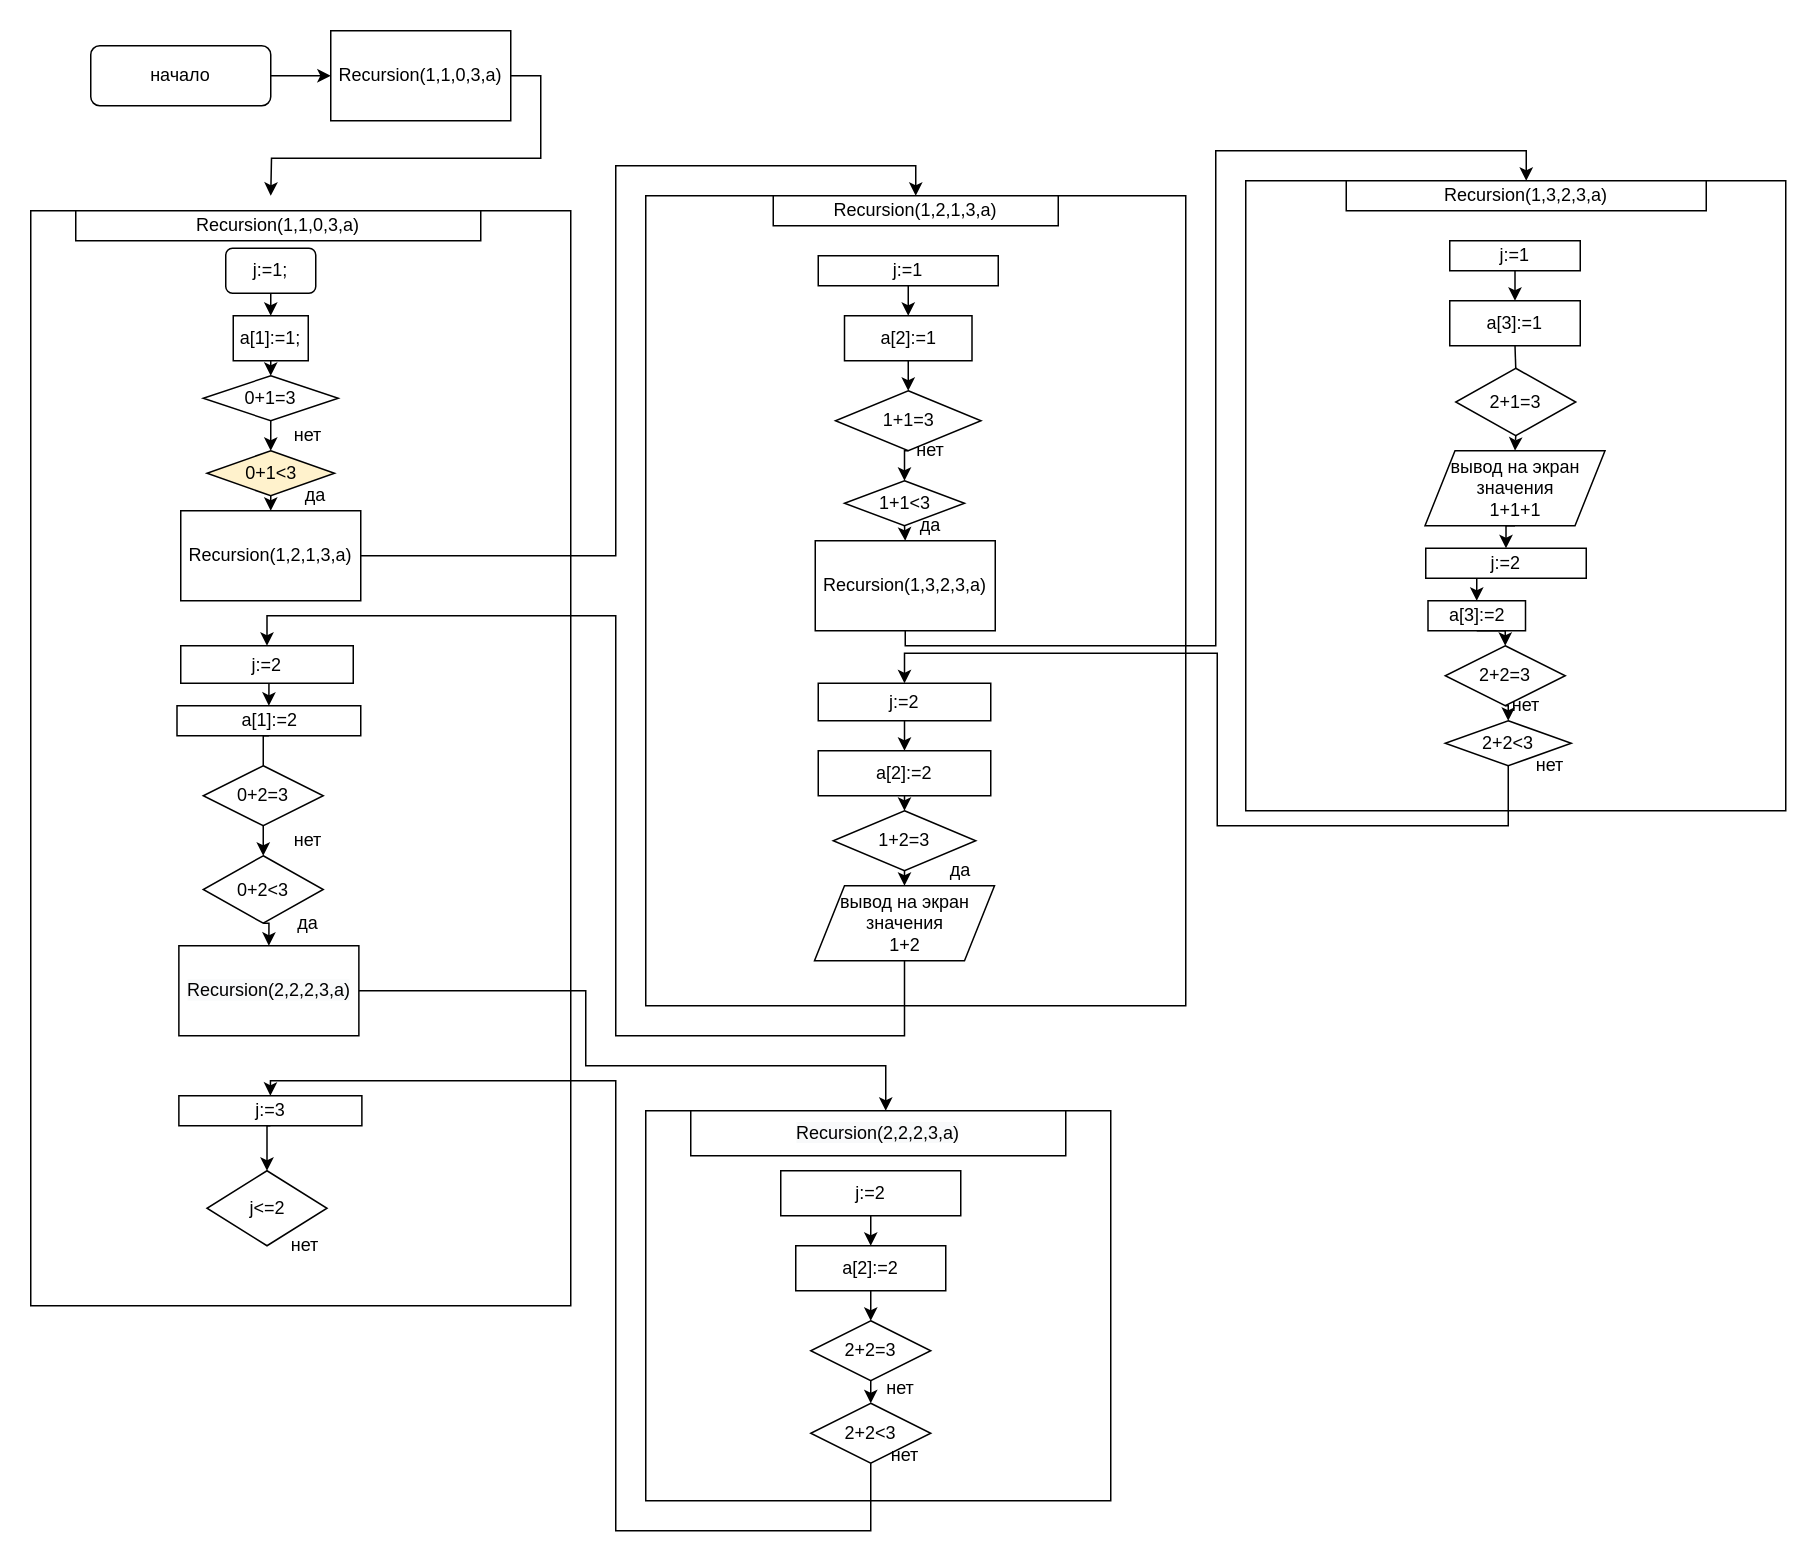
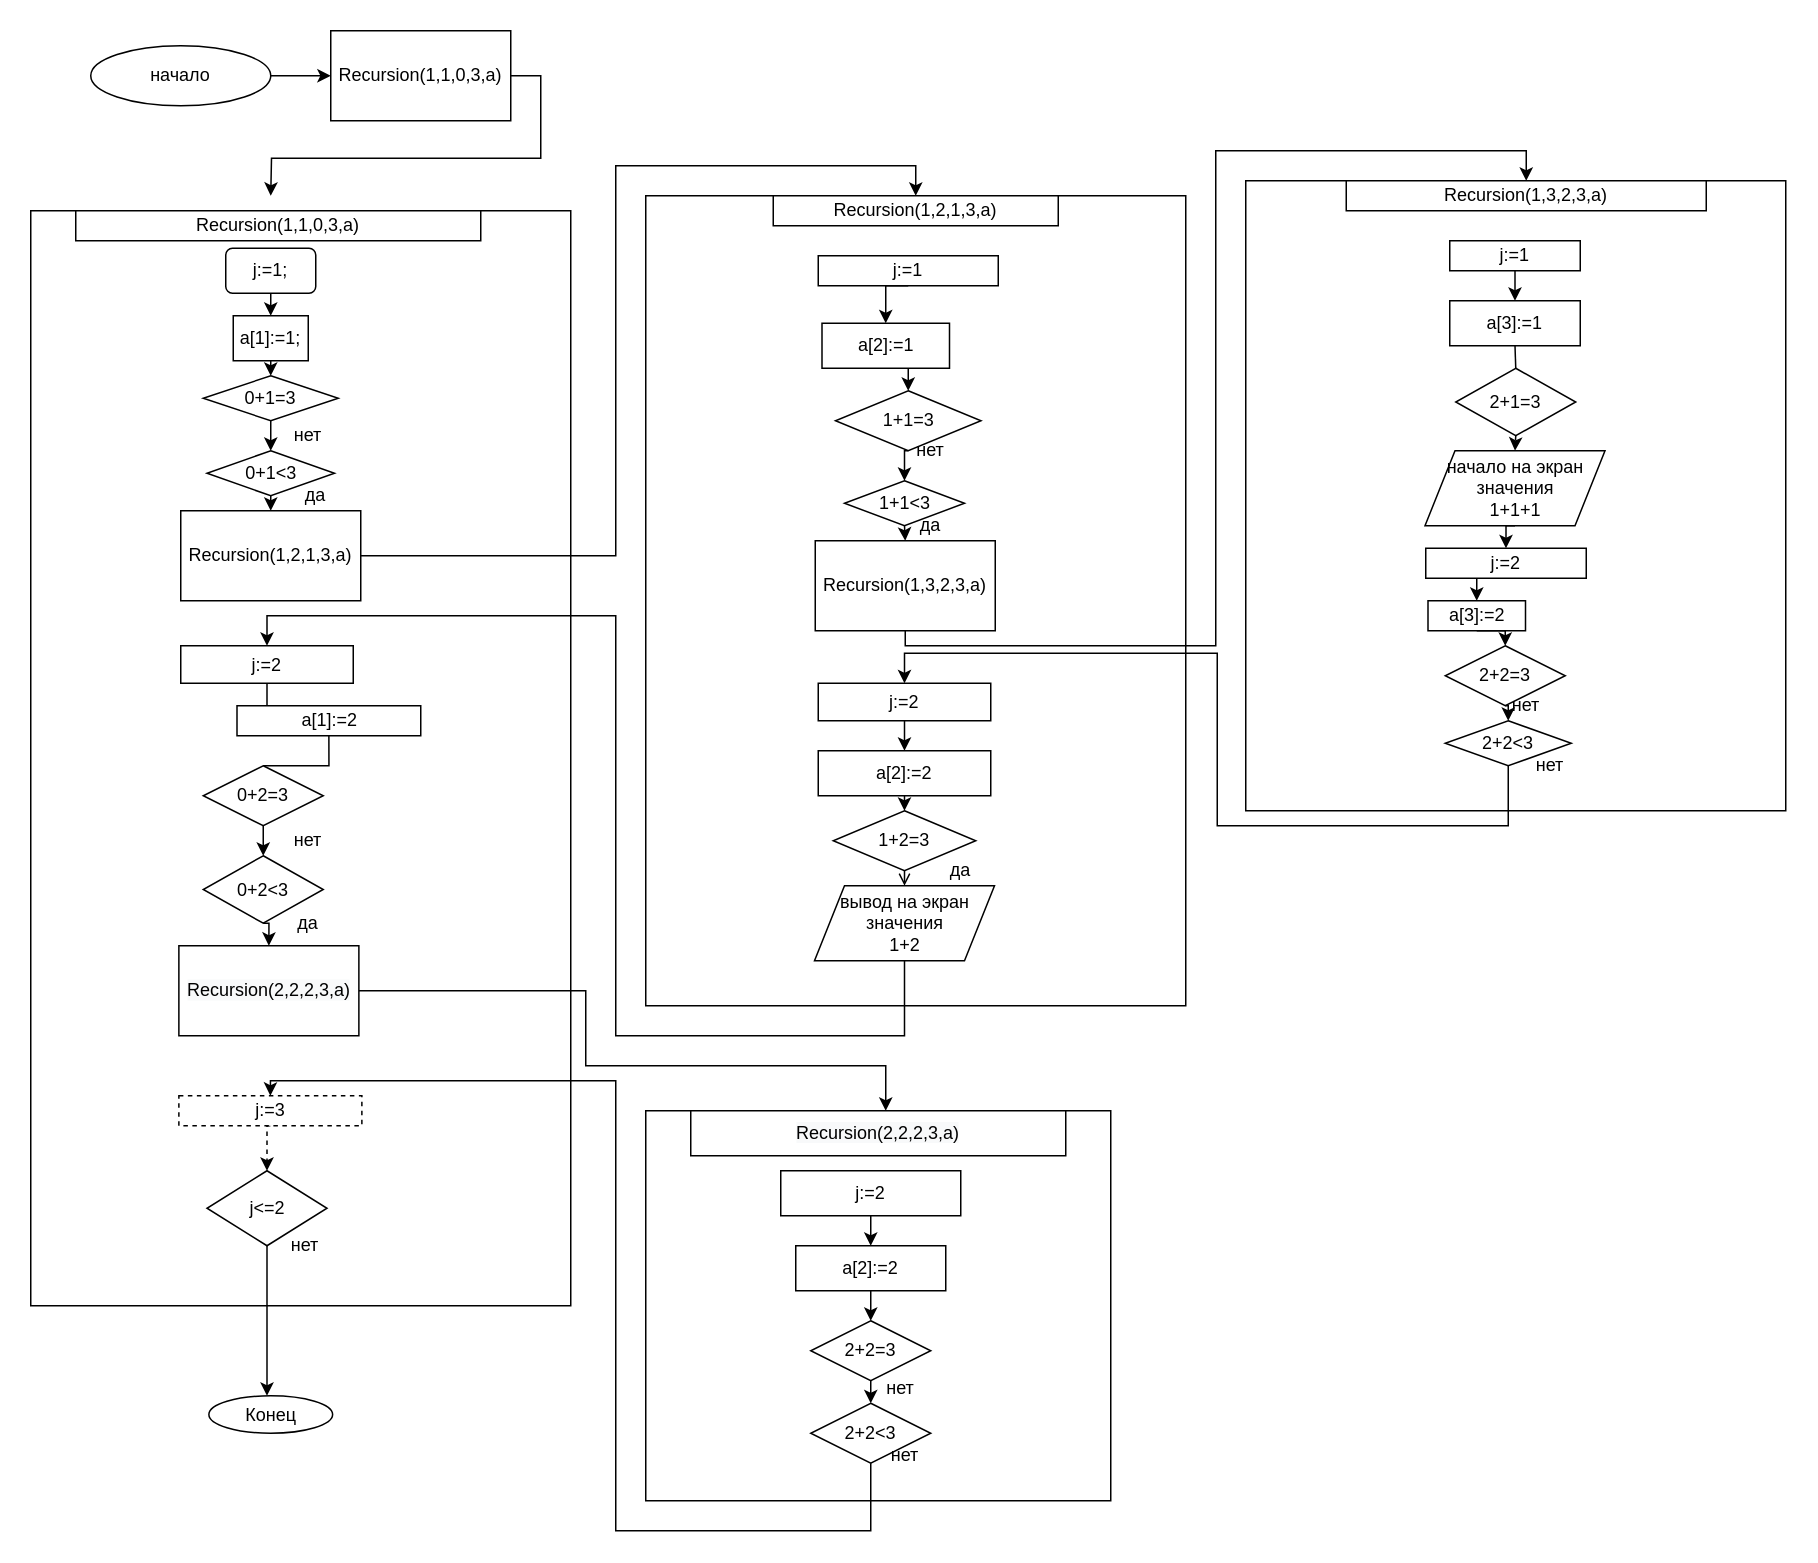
node "начало": shape rounded rectangle -> ellipse
node "a[2]:=1": moved (908, 338) -> (886, 346)
node "0+1<3": fillcolor #fff2cc -> #ffffff
node "вывод на экран значения 1+1+1": label "вывод на экран значения 1+1+1" -> "начало на экран значения 1+1+1"
node "a[1]:=2": moved (269, 721) -> (329, 721)
edge "1+2=3" -> "вывод на экран значения 1+2": arrowhead classic -> open
node "j:=3": style solid -> dashed
edge "j:=3" -> "j<=2": style solid -> dashed
edge "j<=2" -> "Конец": added
node "Конец": added
